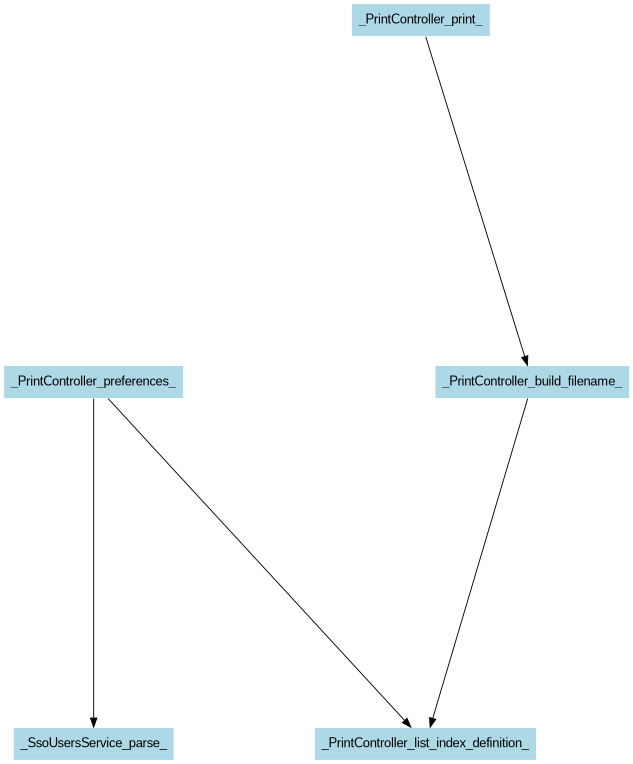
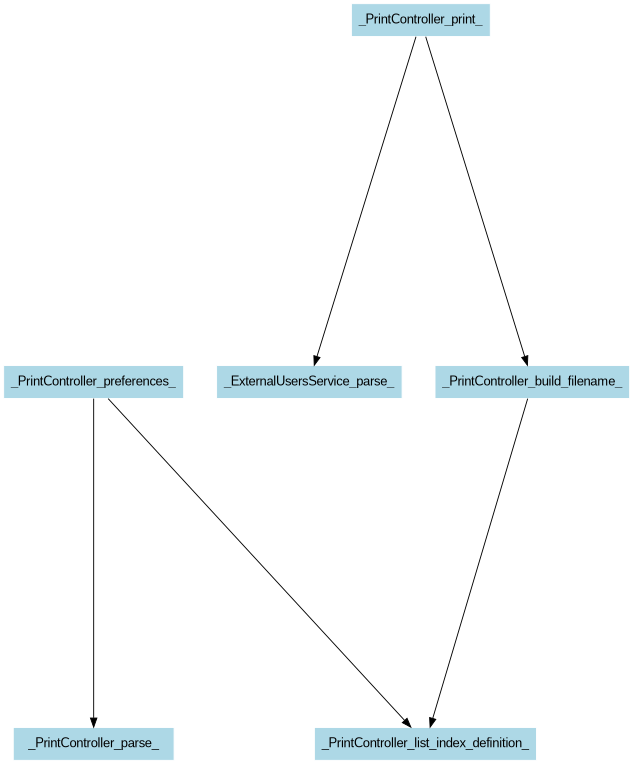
node "_ExternalUsersService_parse_": added
node "_SsoUsersService_parse_": label "_SsoUsersService_parse_" -> "_PrintController_parse_"
